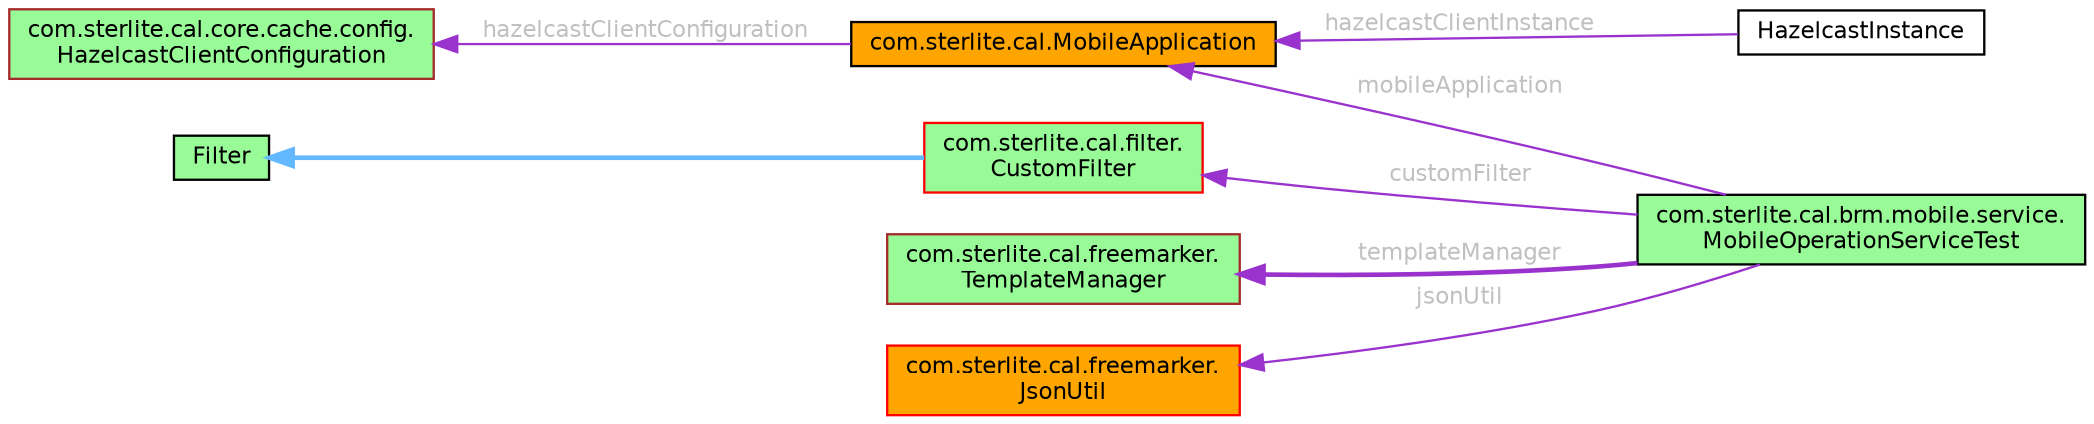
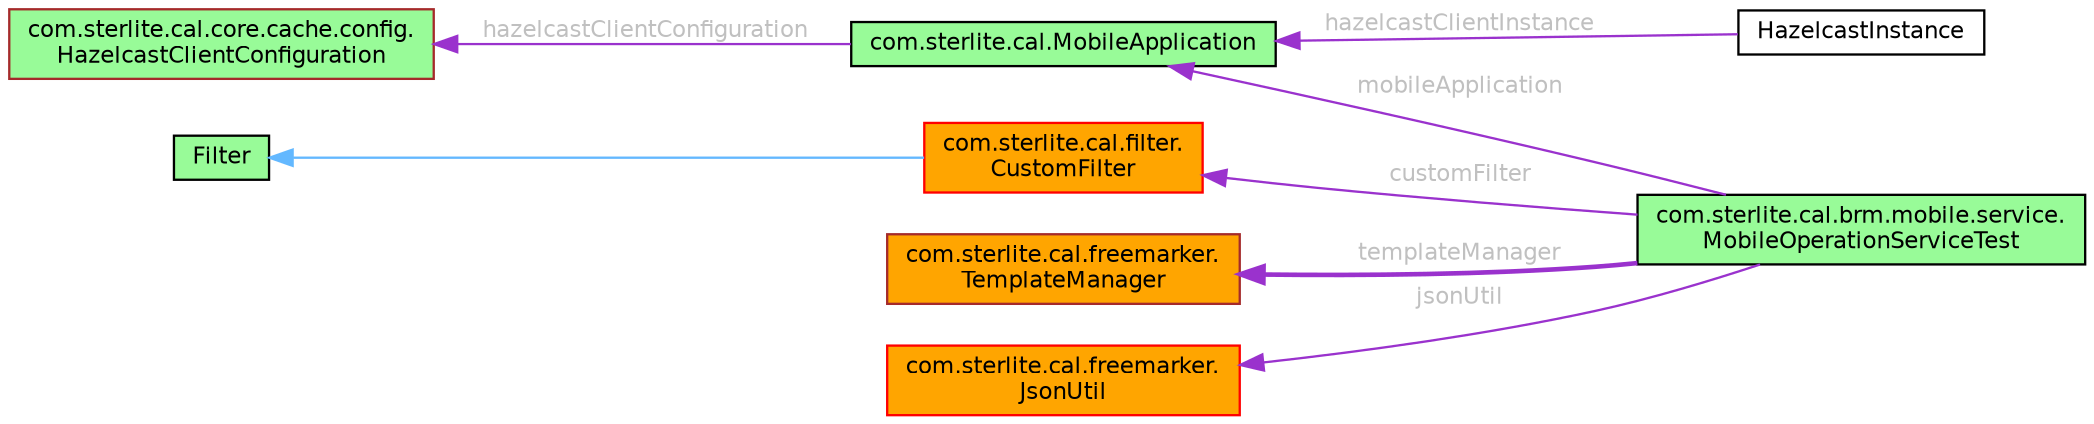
node "com.sterlite.cal.MobileApplication": fillcolor orange -> palegreen
edge "com.sterlite.cal.filter. CustomFilter" -> "Filter": style bold -> solid
node "com.sterlite.cal.filter. CustomFilter": fillcolor palegreen -> orange
node "com.sterlite.cal.freemarker. TemplateManager": fillcolor palegreen -> orange
